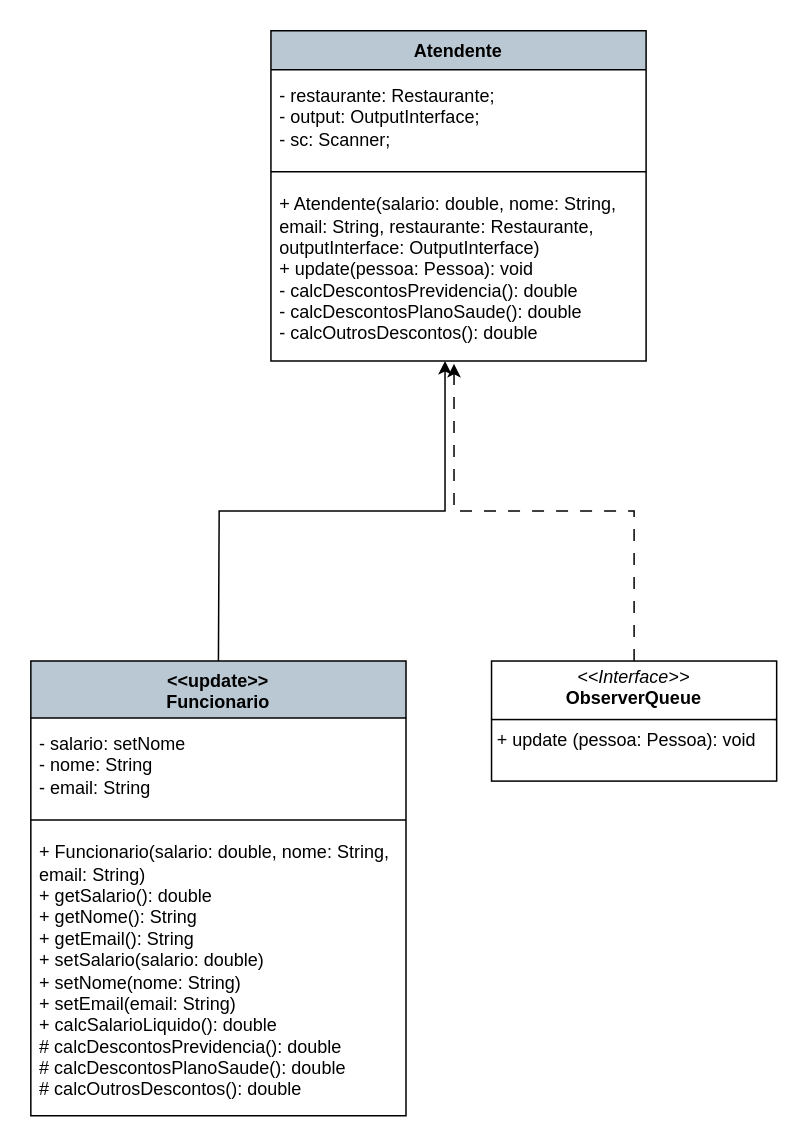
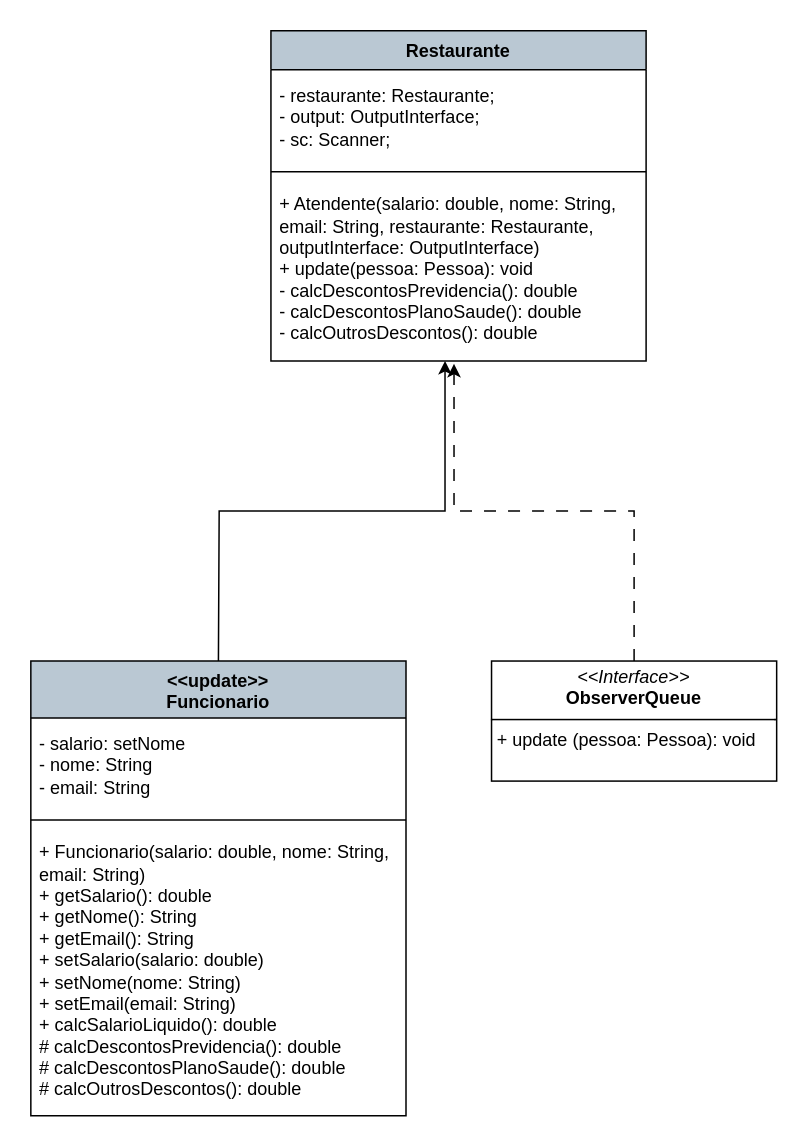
node "Atendente": label "Atendente" -> "Restaurante"
